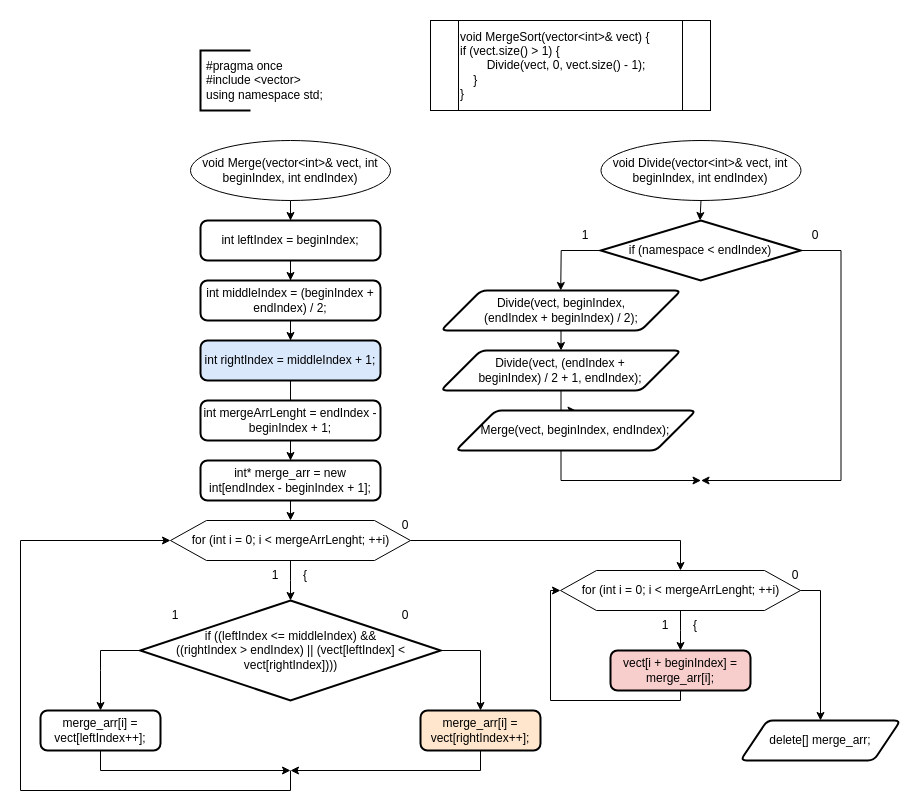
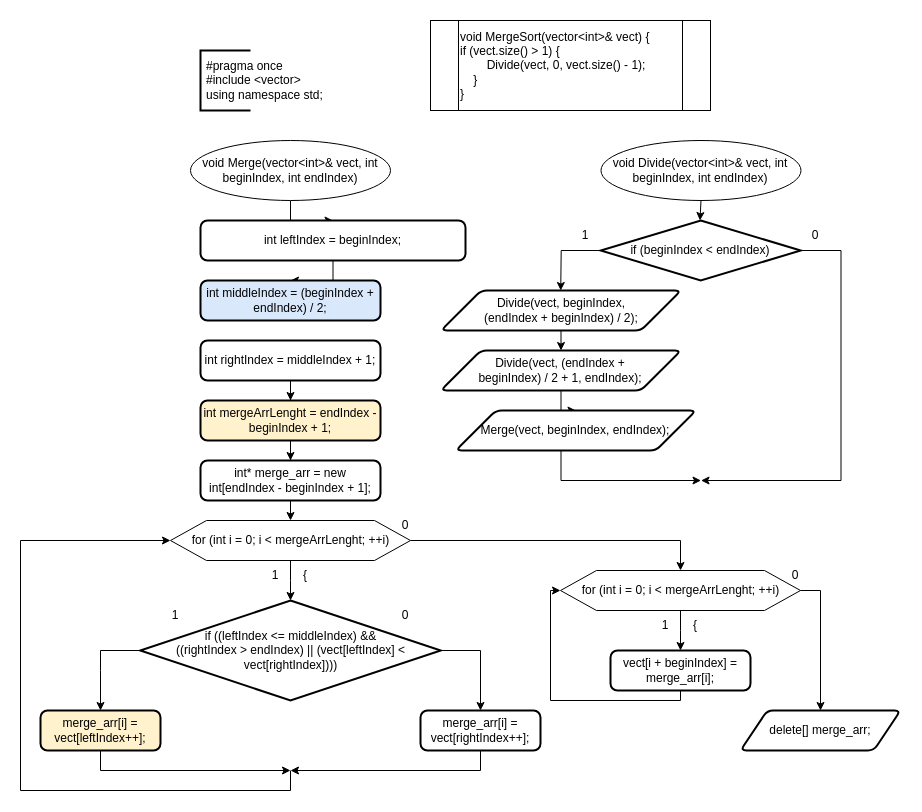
node "int leftIndex = beginIndex;": size 180x40 -> 265x40
node "if (namespace < endIndex)": label "if (namespace < endIndex)" -> "if (beginIndex < endIndex)"
node "int middleIndex = (beginIndex + endIndex) / 2;": fillcolor #ffffff -> #dae8fc
edge "int middleIndex = (beginIndex + endIndex) / 2;" -> "int rightIndex = middleIndex + 1;": removed
node "int rightIndex = middleIndex + 1;": fillcolor #dae8fc -> #ffffff
edge "int rightIndex = middleIndex + 1;" -- "int mergeArrLenght = endIndex - beginIndex + 1;": arrowhead none -> classic
node "int mergeArrLenght = endIndex - beginIndex + 1;": fillcolor #ffffff -> #fff2cc
node "vect[i + beginIndex] = merge_arr[i];": fillcolor #f8cecc -> #ffffff
node "merge_arr[i] = vect[leftIndex++];": fillcolor #ffffff -> #fff2cc
node "merge_arr[i] = vect[rightIndex++];": fillcolor #ffe6cc -> #ffffff
node "delete[] merge_arr;": moved (821, 741) -> (821, 731)
